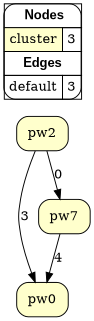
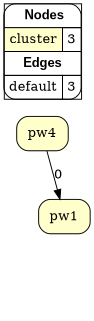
node "pw2": label "pw2" -> "pw4"
node "pw7": label "pw7" -> "pw1"
node "pw0": removed
